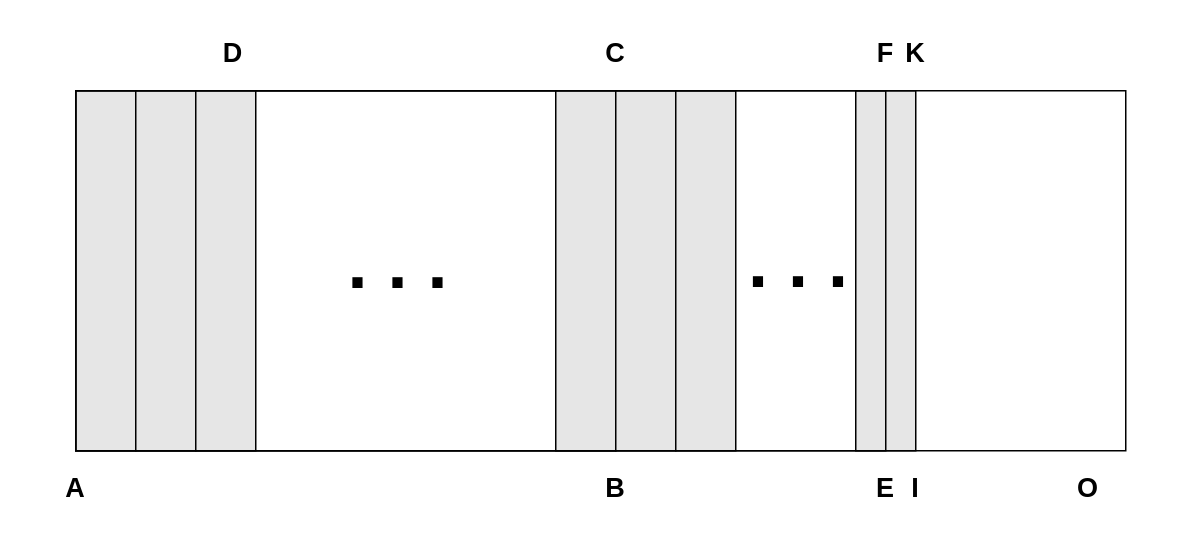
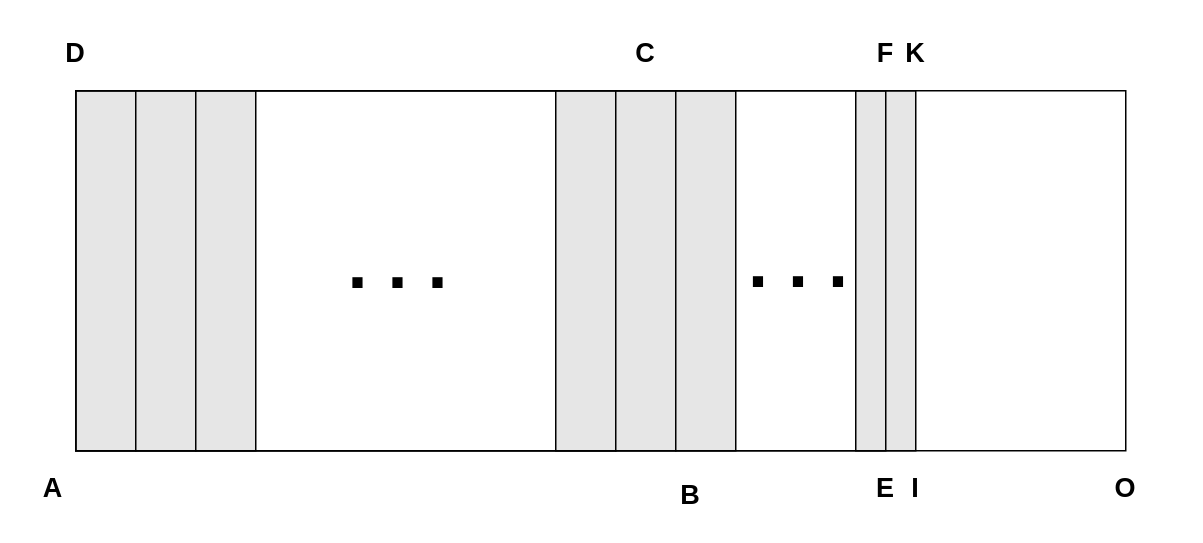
node "D": moved (233, 53) -> (76, 53)
node "C": moved (616, 53) -> (646, 53)
node "A": moved (76, 488) -> (53, 488)
node "B": moved (616, 488) -> (691, 496)
node "O": moved (1088, 488) -> (1126, 488)
